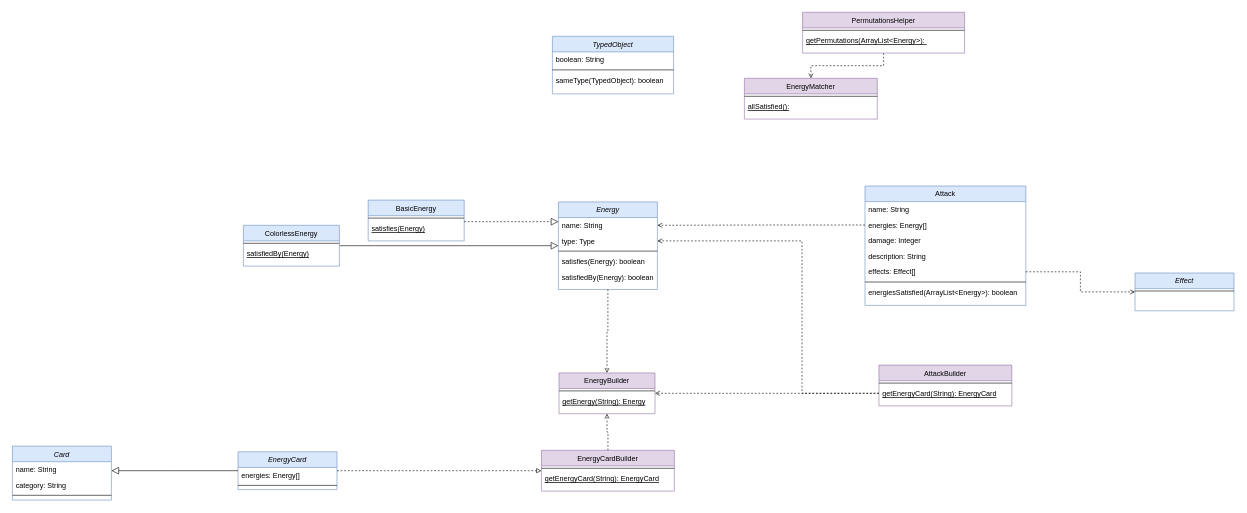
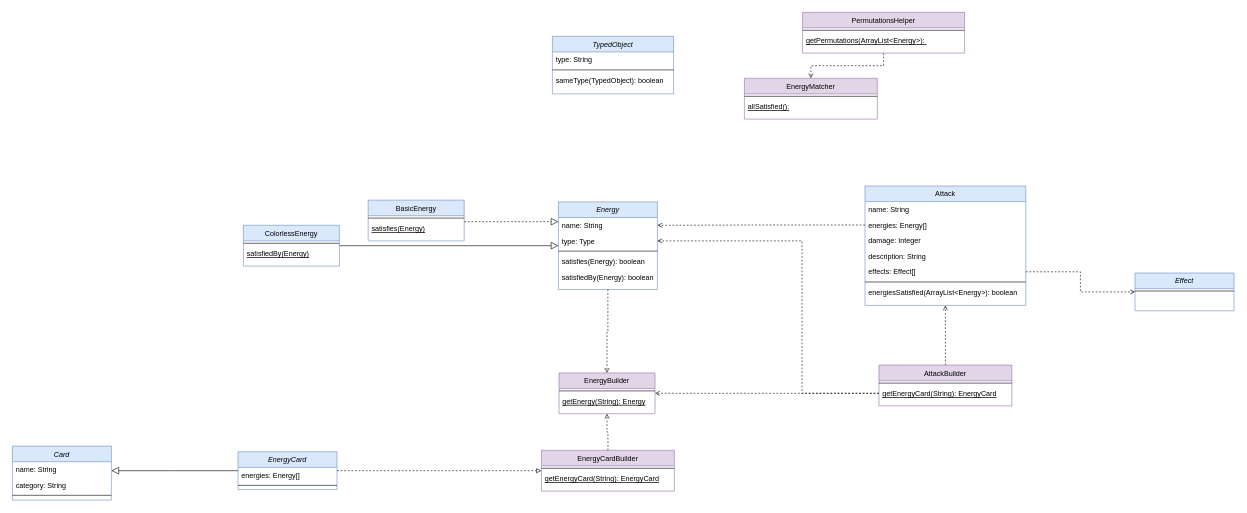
node "boolean: String": label "boolean: String" -> "type: String"
edge "AttackBuilder" -> "Attack": added
